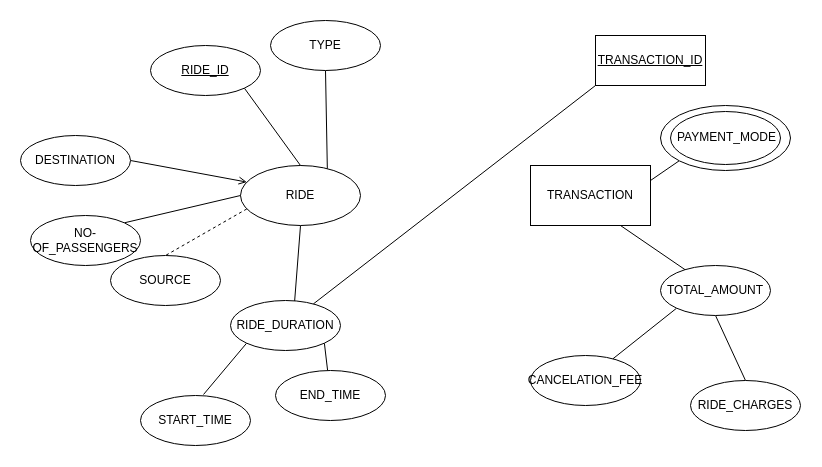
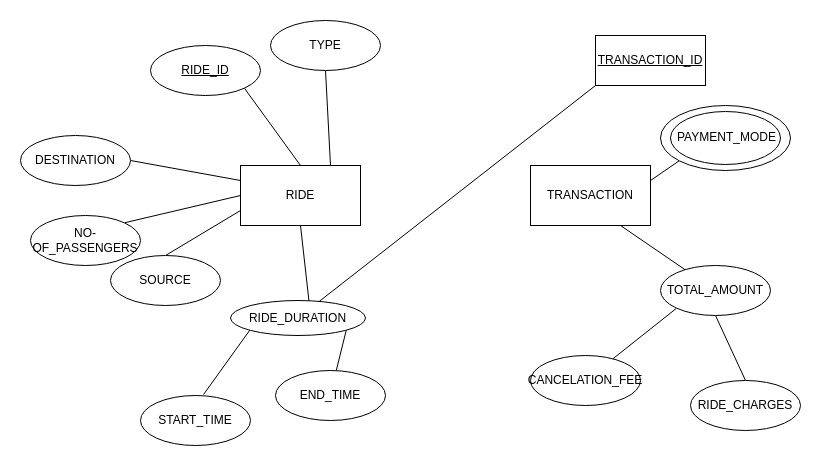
edge "DESTINATION" -> "RIDE": arrowhead open -> none
node "RIDE": shape ellipse -> rectangle
edge "RIDE" -- "SOURCE": style dashed -> solid
node "RIDE_DURATION": size 110x50 -> 135x35
